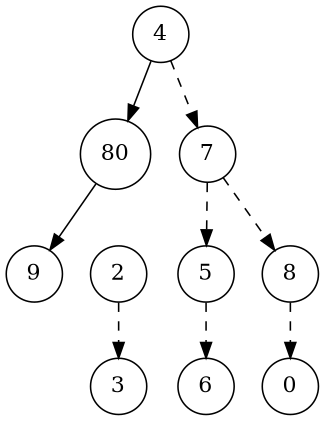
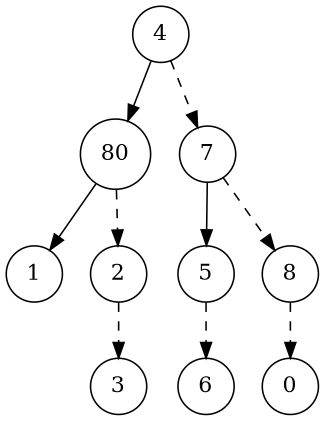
edge "7" -> "5": style dashed -> solid
edge "80" -> "2": added
node "9": label "9" -> "1"
